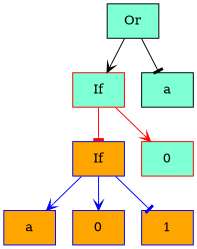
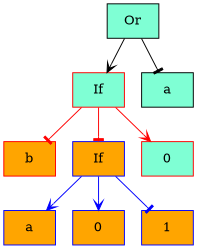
node "b": added
